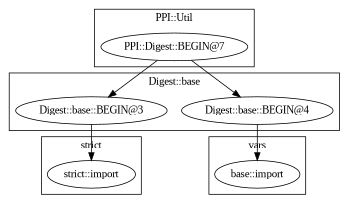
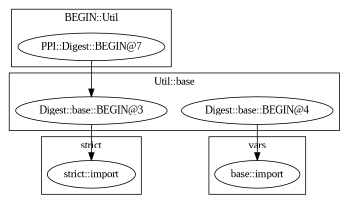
cluster "PPI::Util": label "PPI::Util" -> "BEGIN::Util"
edge "PPI::Digest::BEGIN@7" -> "Digest::base::BEGIN@4": removed
cluster "Digest::base": label "Digest::base" -> "Util::base"
